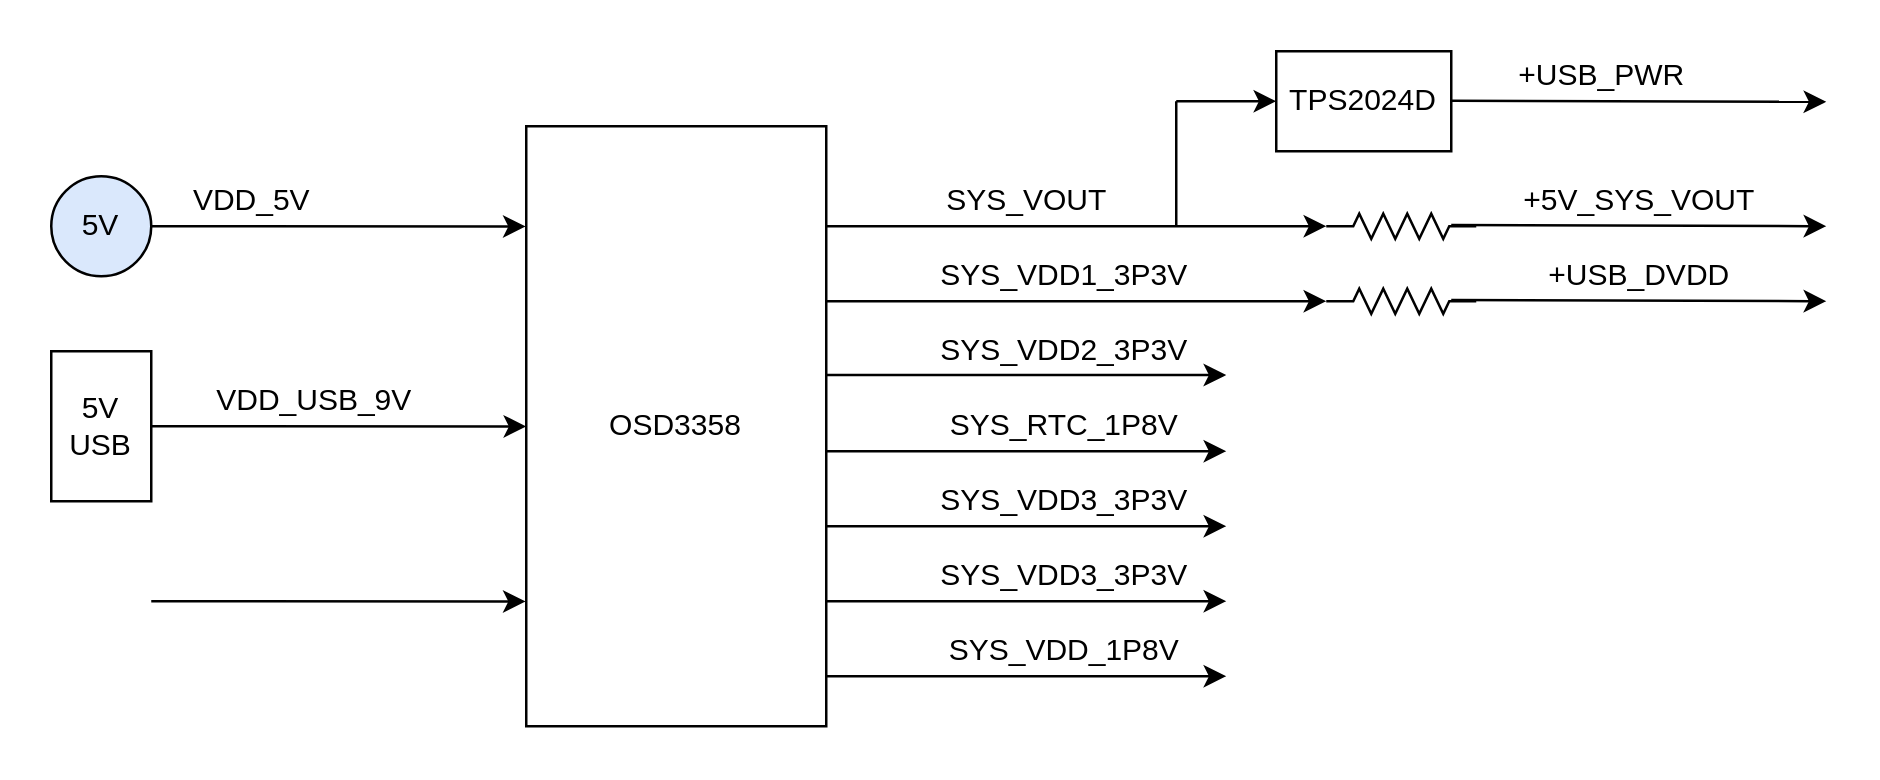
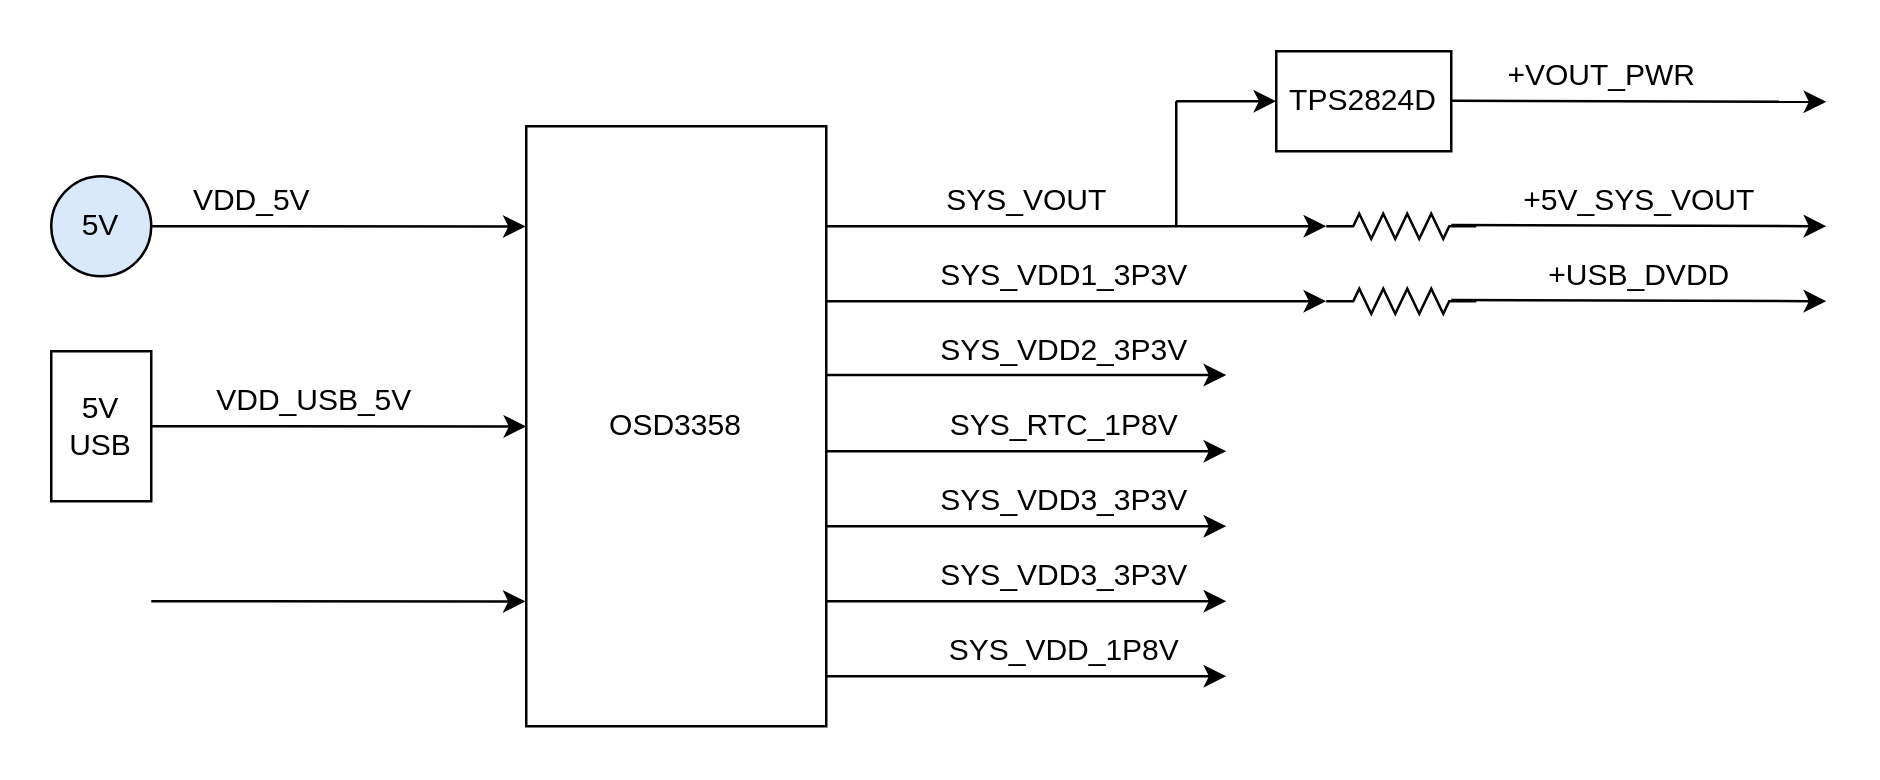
node "+USB_PWR": label "+USB_PWR" -> "+VOUT_PWR"
node "TPS2024D": label "TPS2024D" -> "TPS2824D"
node "VDD_USB_9V": label "VDD_USB_9V" -> "VDD_USB_5V"
